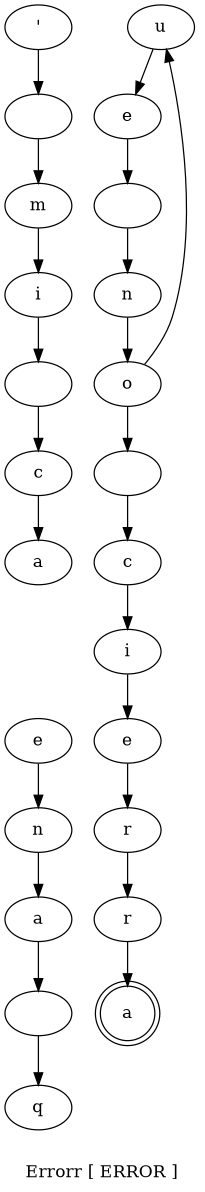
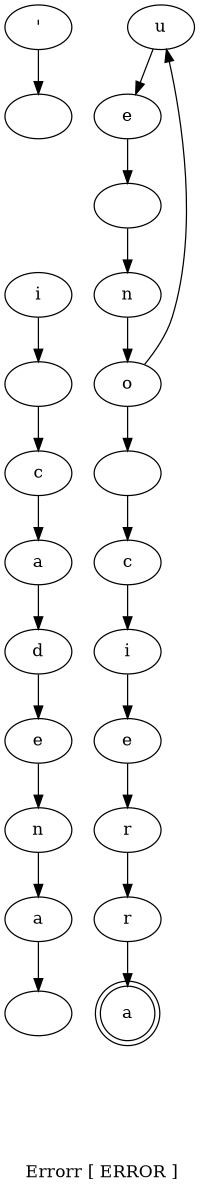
node "m": removed
node "d": added
node "q": removed
